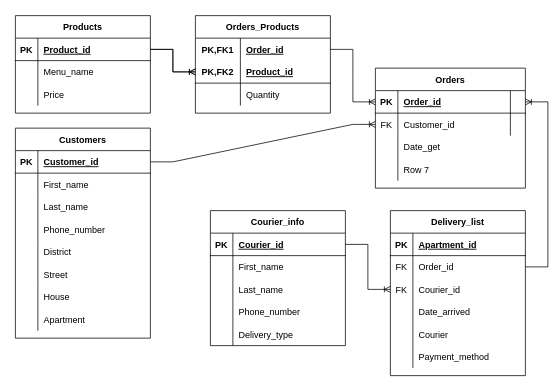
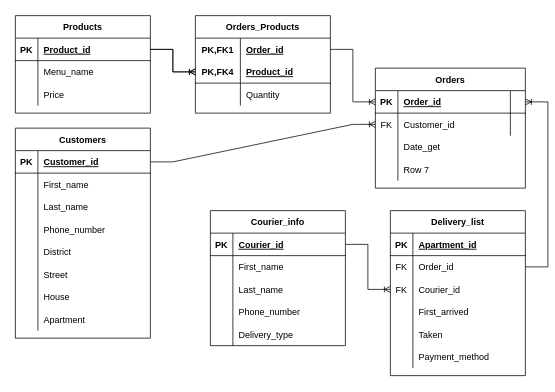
node "PK,FK2": label "PK,FK2" -> "PK,FK4"
node "Date_arrived": label "Date_arrived" -> "First_arrived"
node "Courier": label "Courier" -> "Taken"
